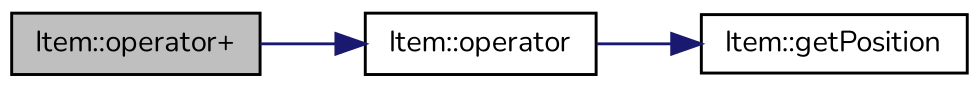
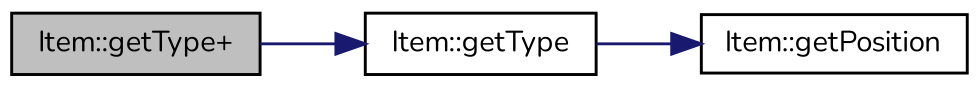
node "Item::operator+": label "Item::operator+" -> "Item::getType+"
node "Item::operator": label "Item::operator" -> "Item::getType"
